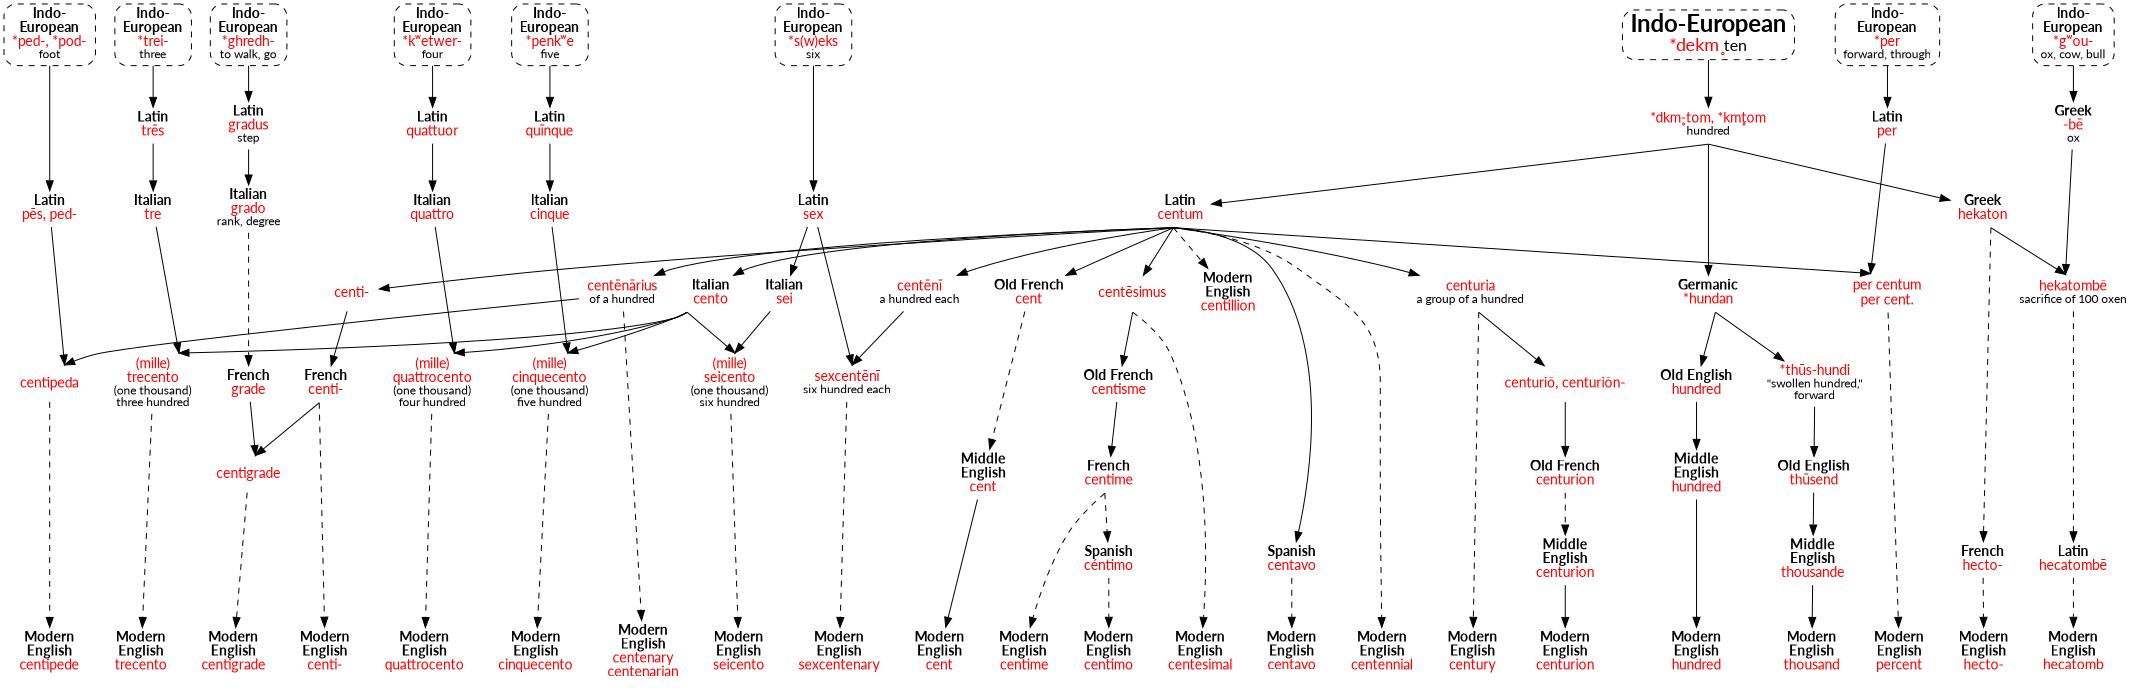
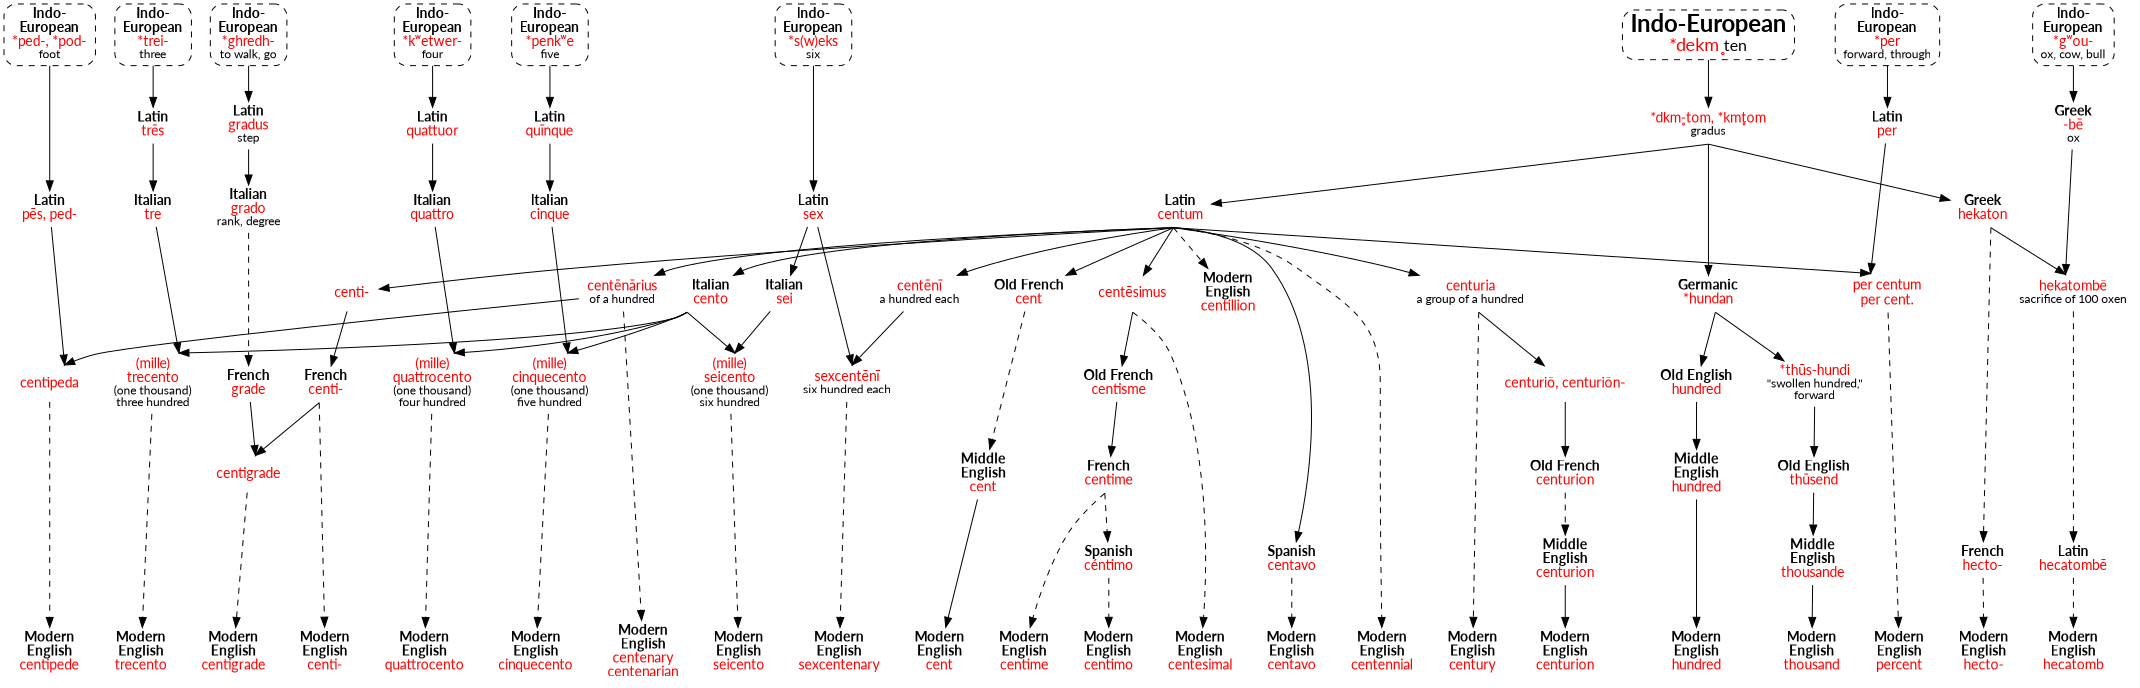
node "*dkm̥-tom, *km̥tom": text "hundred" -> "gradus"
